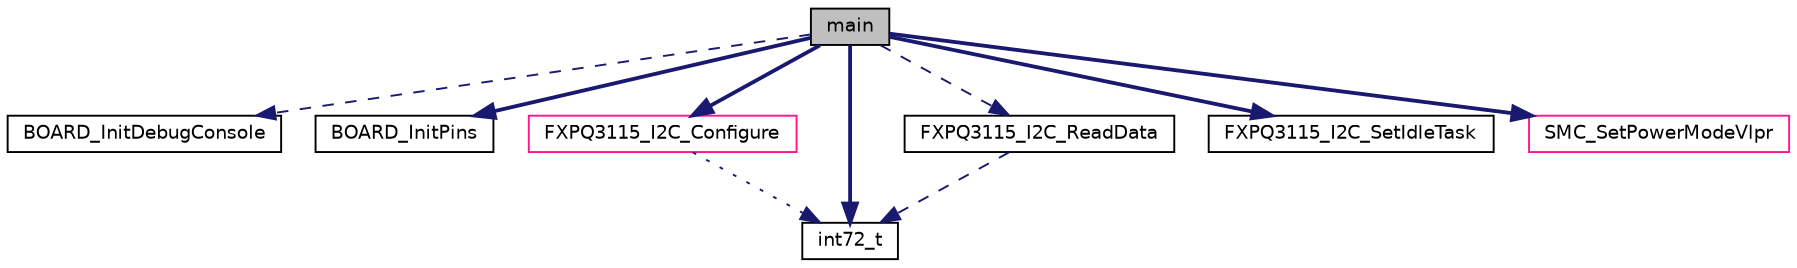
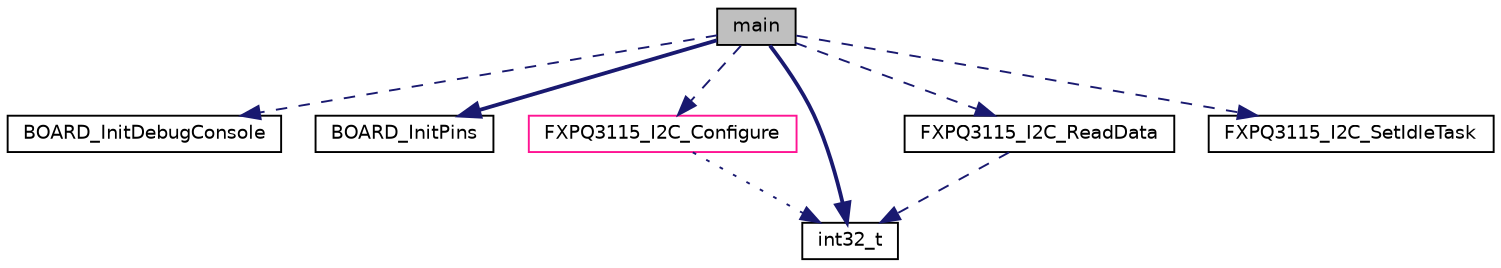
edge "main" -> "FXPQ3115_I2C_SetIdleTask": style bold -> dashed
edge "main" -> "FXPQ3115_I2C_Configure": style bold -> dashed
node "SMC_SetPowerModeVlpr": removed
node "int72_t": label "int72_t" -> "int32_t"
